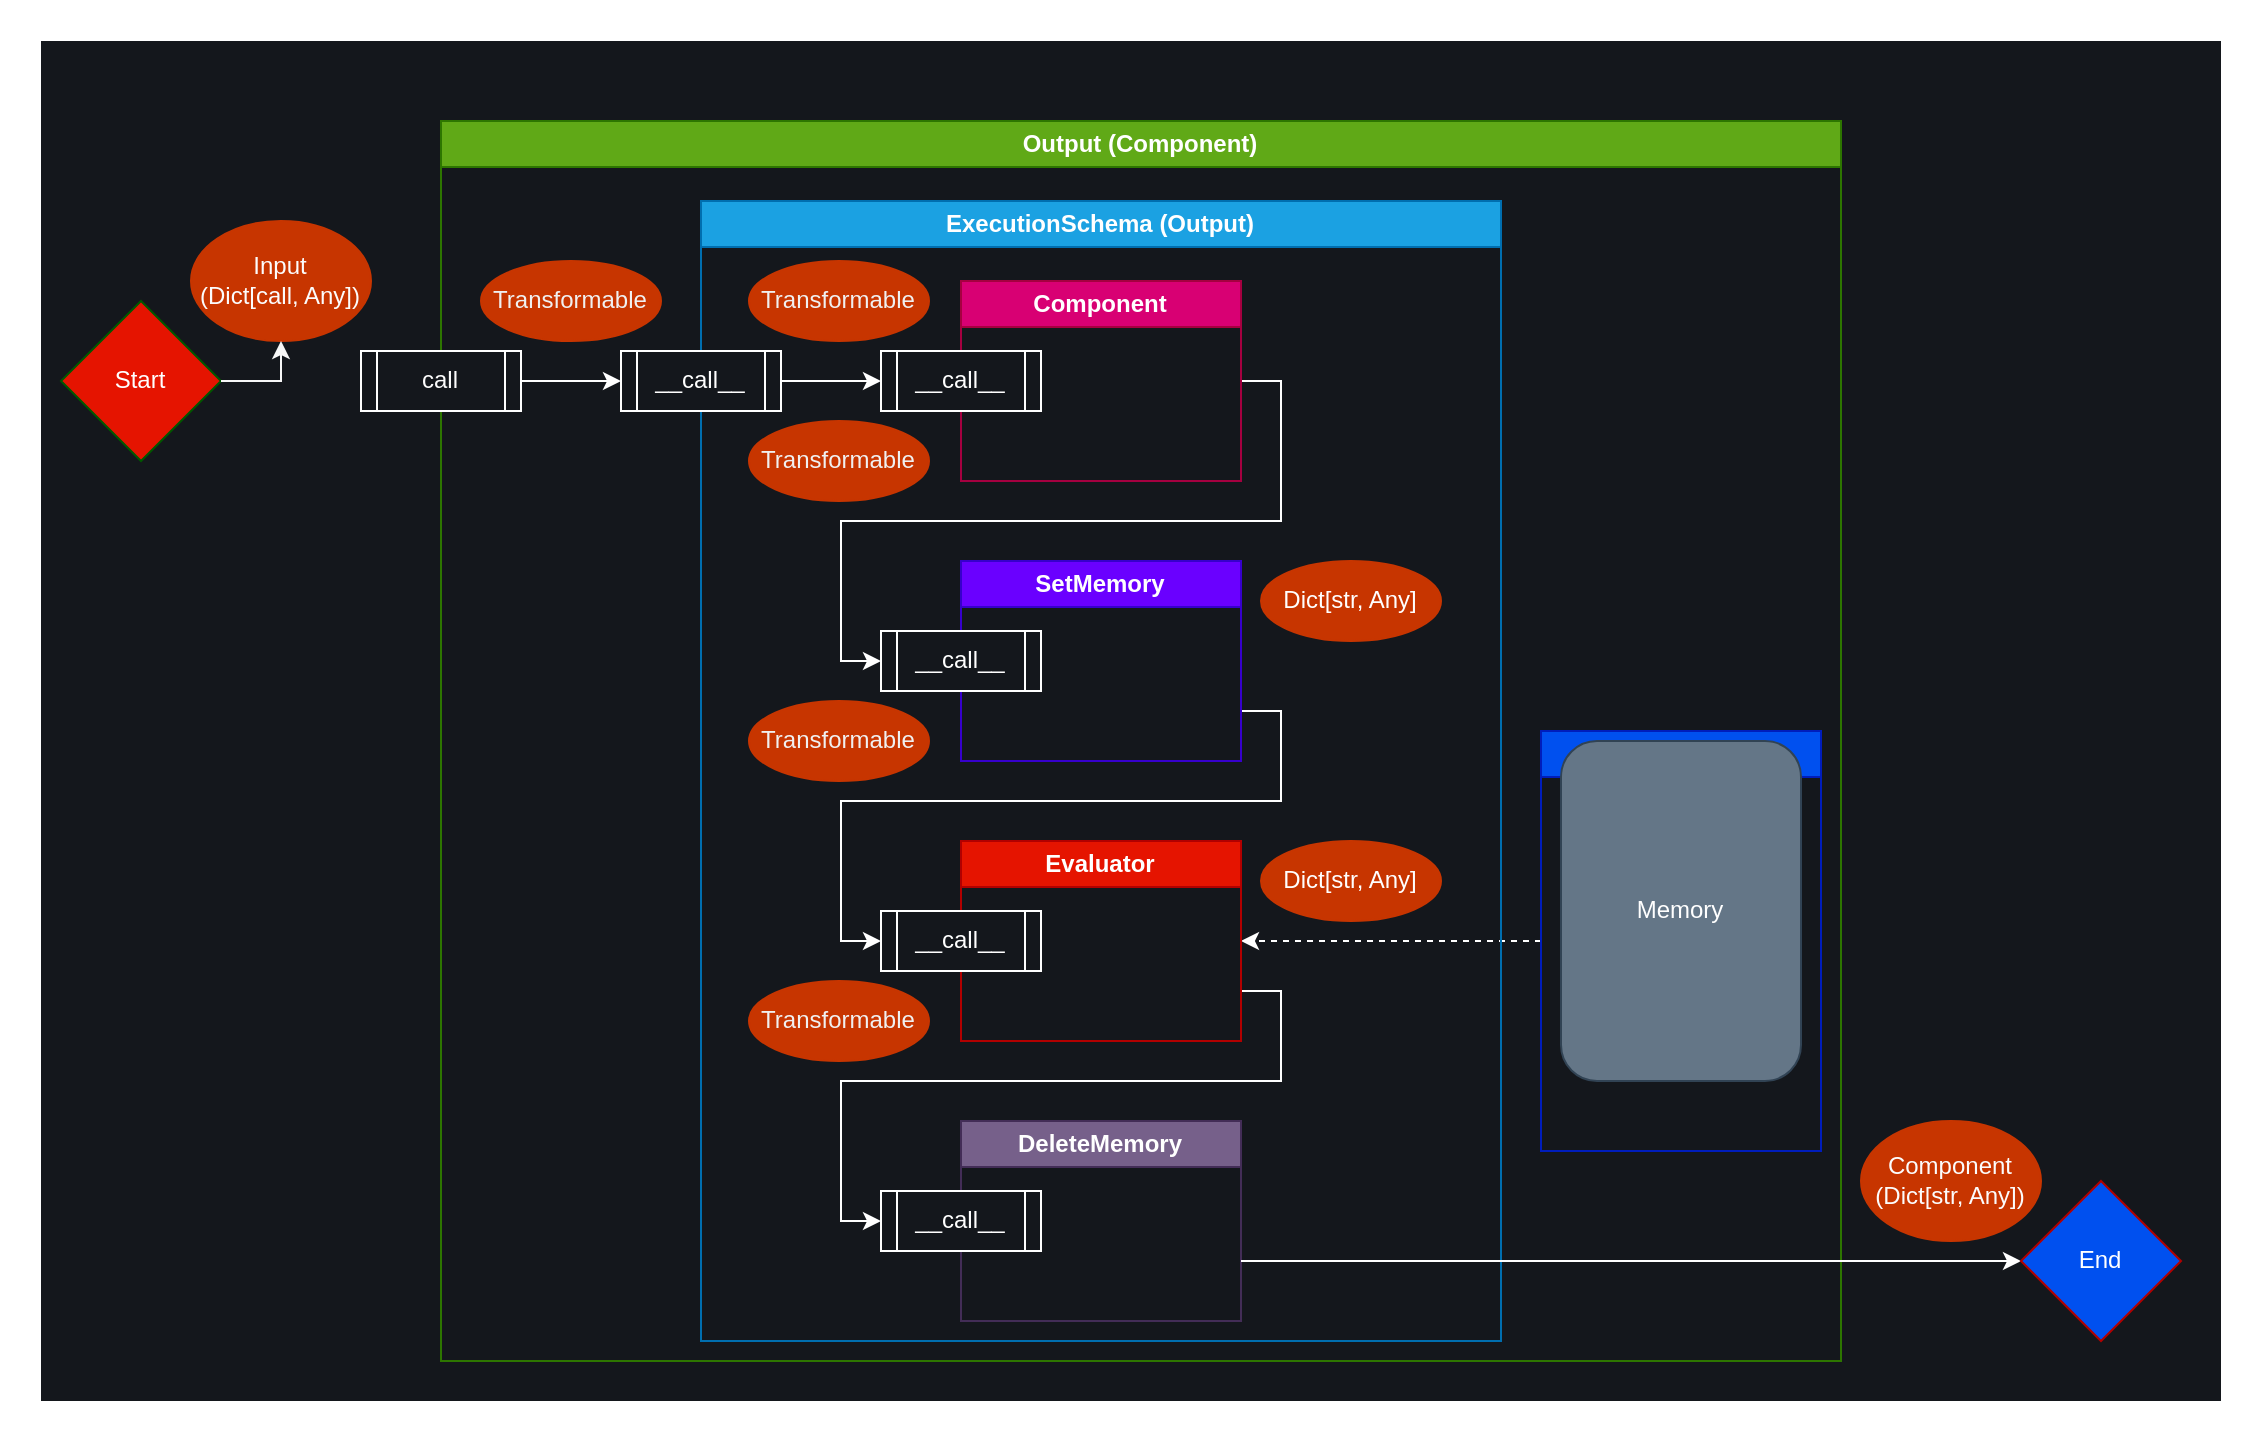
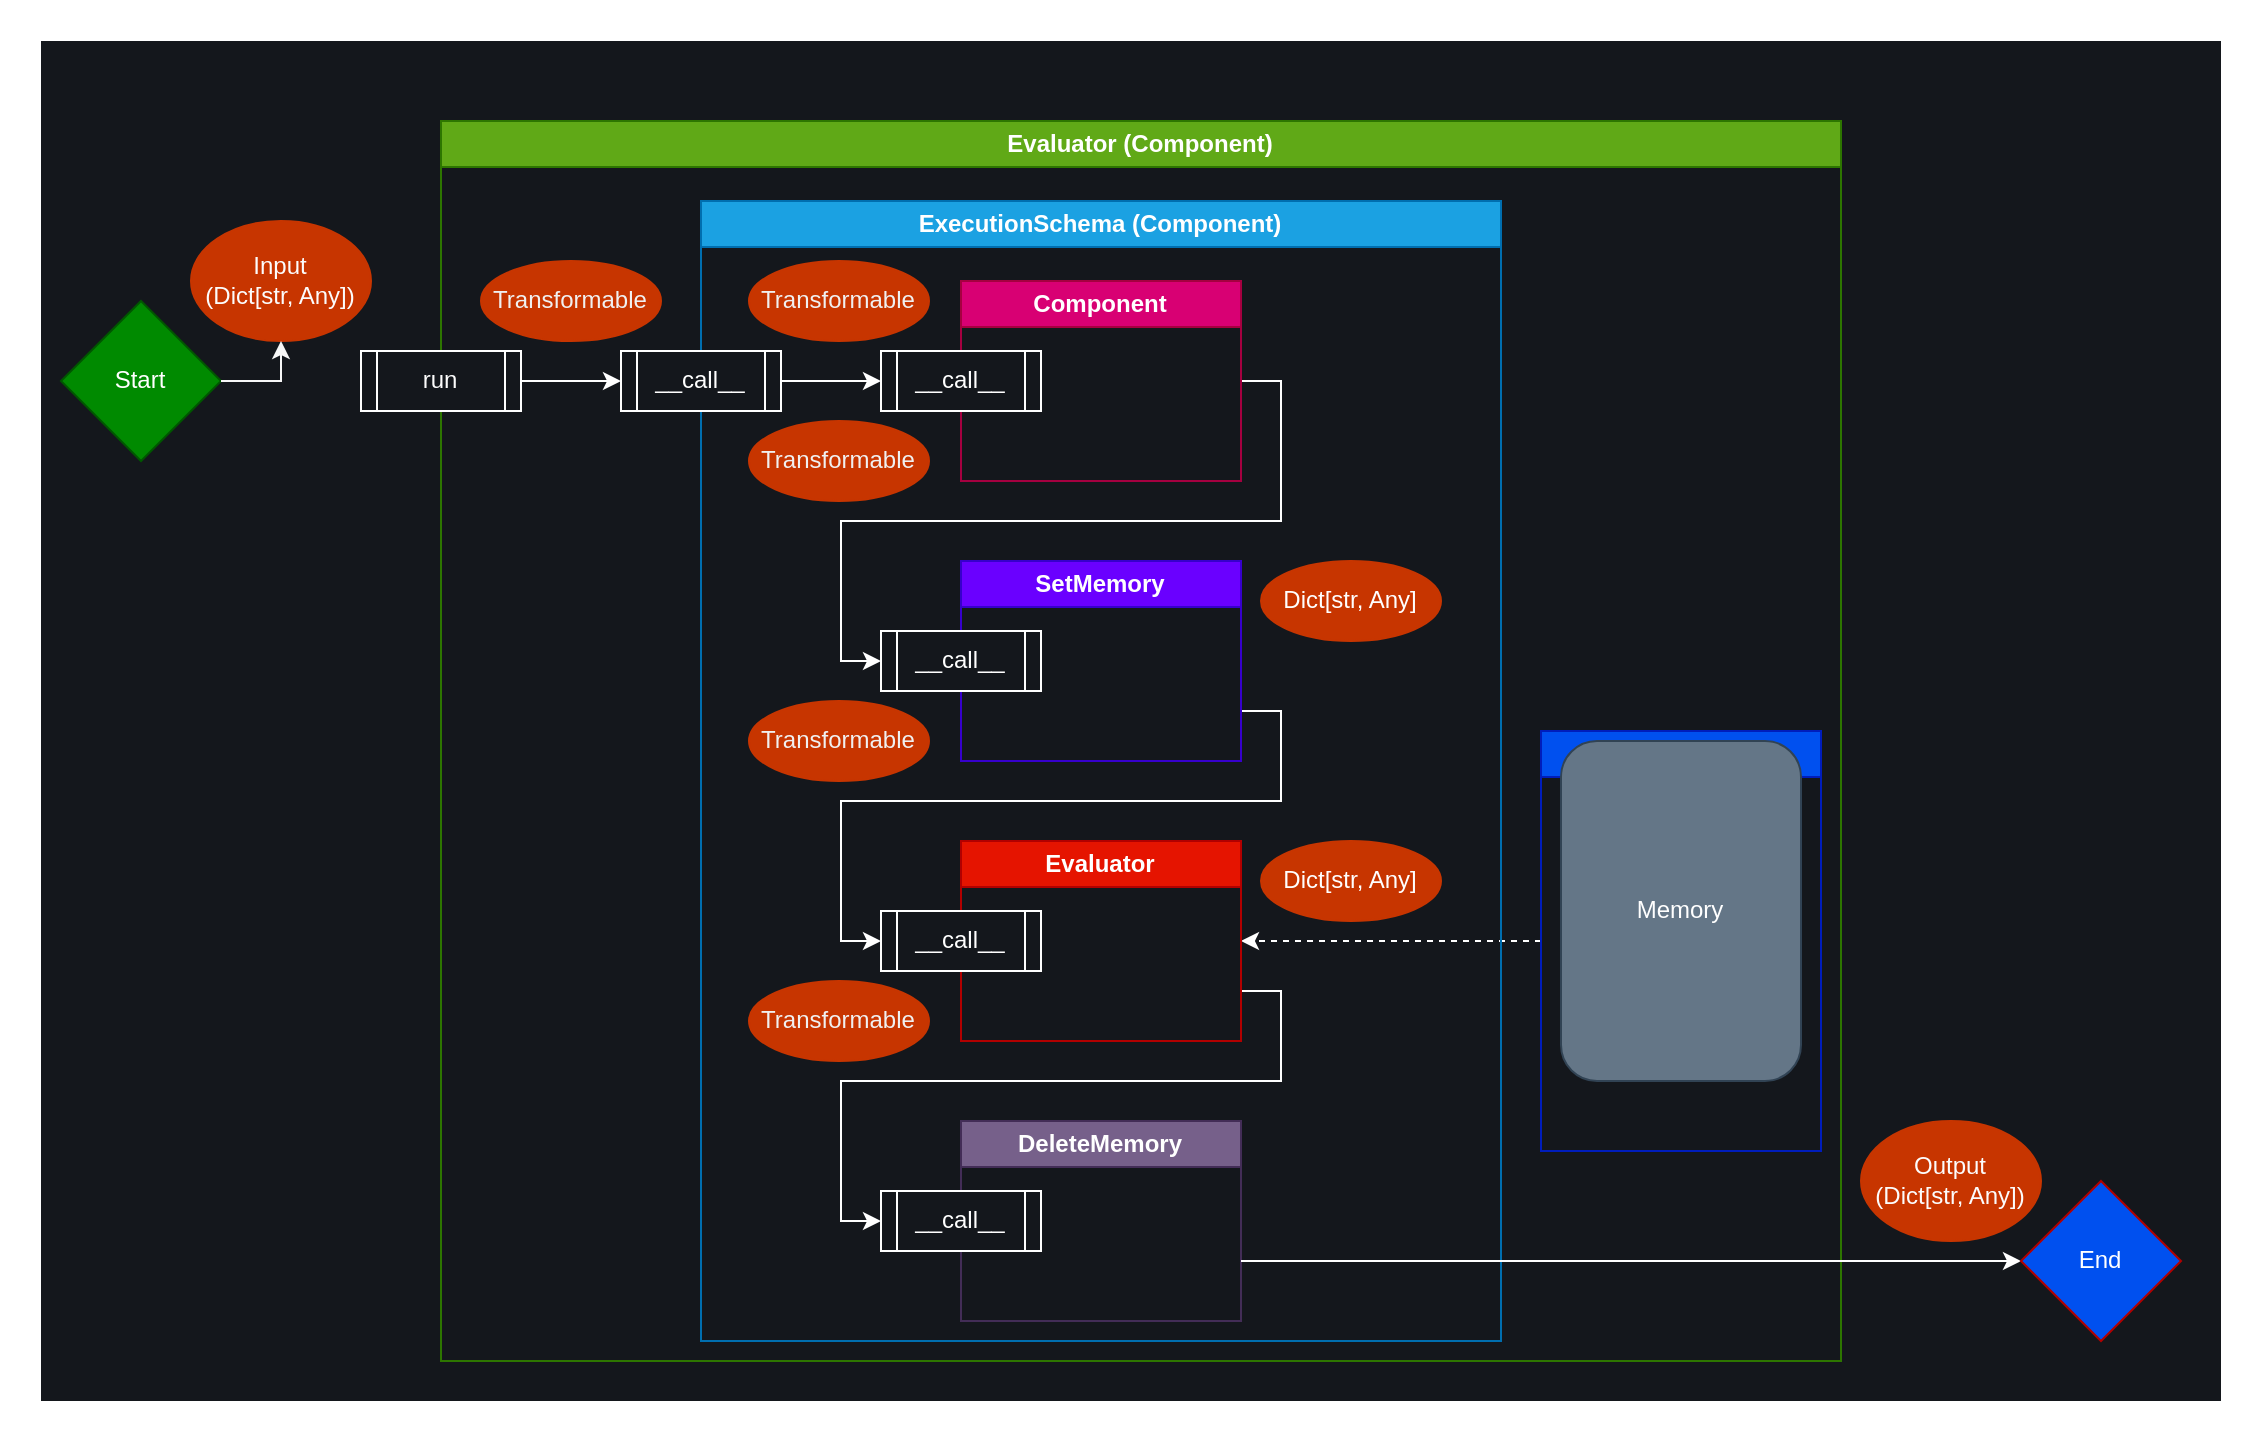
node "Output (Component)": label "Output (Component)" -> "Evaluator (Component)"
node "ExecutionSchema (Output)": label "ExecutionSchema (Output)" -> "ExecutionSchema (Component)"
node "Input (Dict[call, Any])": label "Input (Dict[call, Any])" -> "Input (Dict[str, Any])"
node "Start": fillcolor #e51400 -> #008a00
node "call": label "call" -> "run"
node "Component (Dict[str, Any])": label "Component (Dict[str, Any])" -> "Output (Dict[str, Any])"
